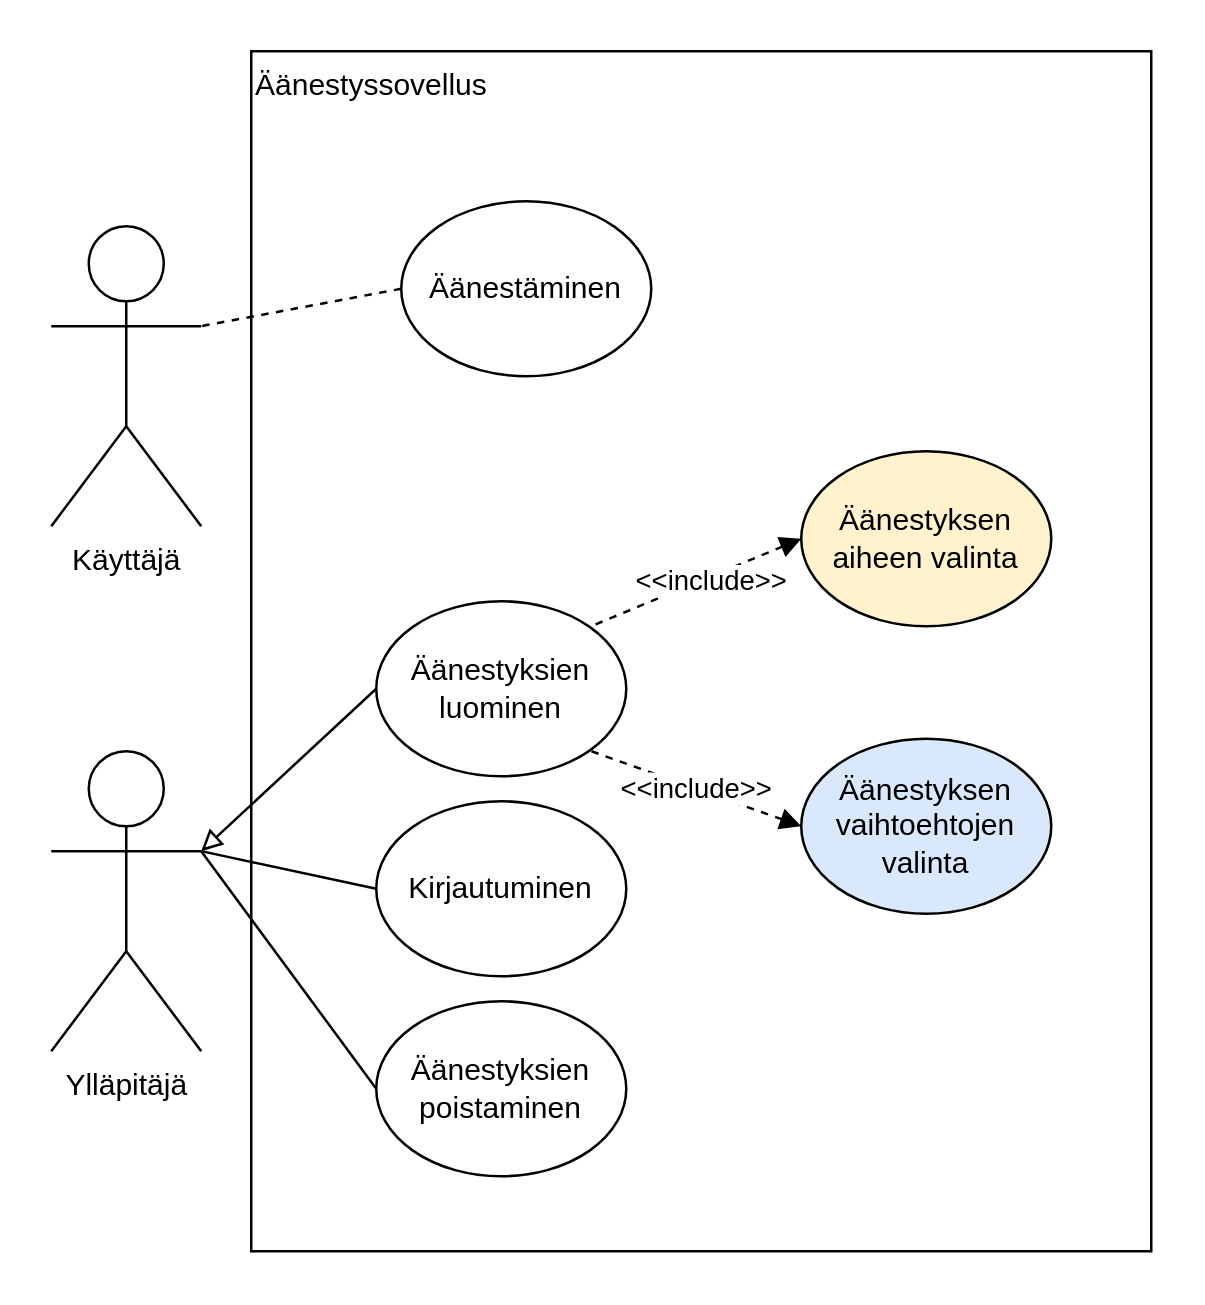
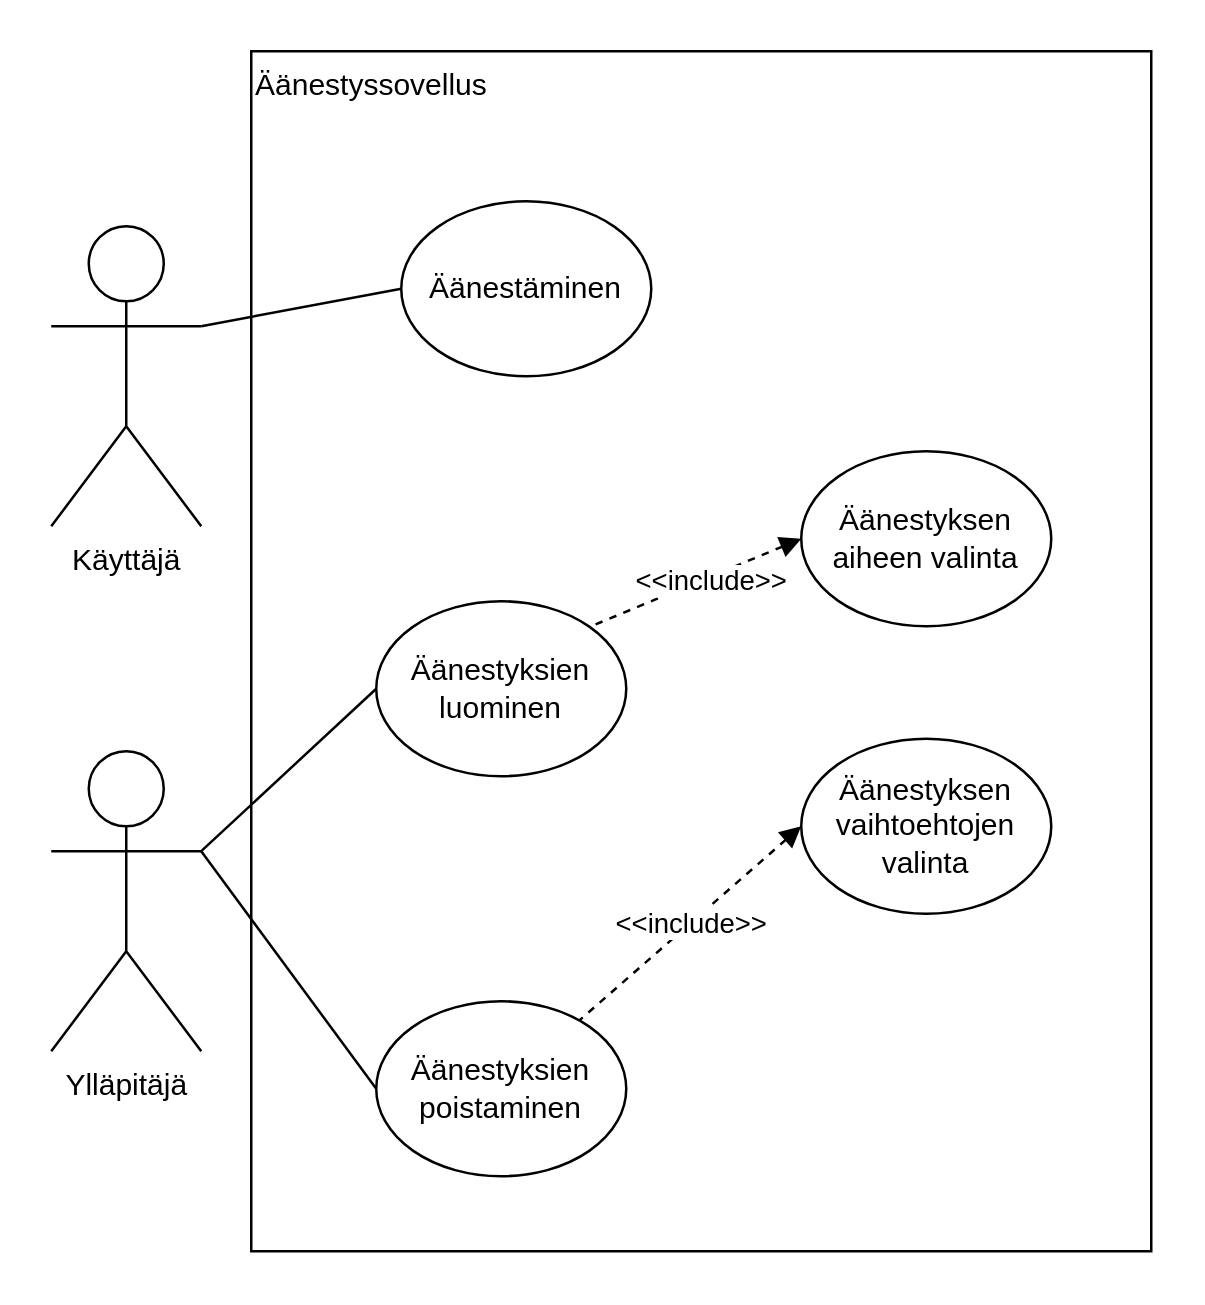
edge "Äänestäminen" -- "Käyttäjä": style dashed -> solid
node "Äänestyksen aiheen valinta": fillcolor #fff2cc -> #ffffff
edge "Äänestyksien luominen" -> "Äänestyksen vaihtoehtojen valinta": now "Äänestyksien poistaminen" -> "Äänestyksen vaihtoehtojen valinta"
node "Äänestyksen vaihtoehtojen valinta": fillcolor #dae8fc -> #ffffff
edge "Äänestyksien luominen" -> "Ylläpitäjä": arrowhead block -> none
edge "Kirjautuminen" -- "Ylläpitäjä": removed
node "Kirjautuminen": removed
